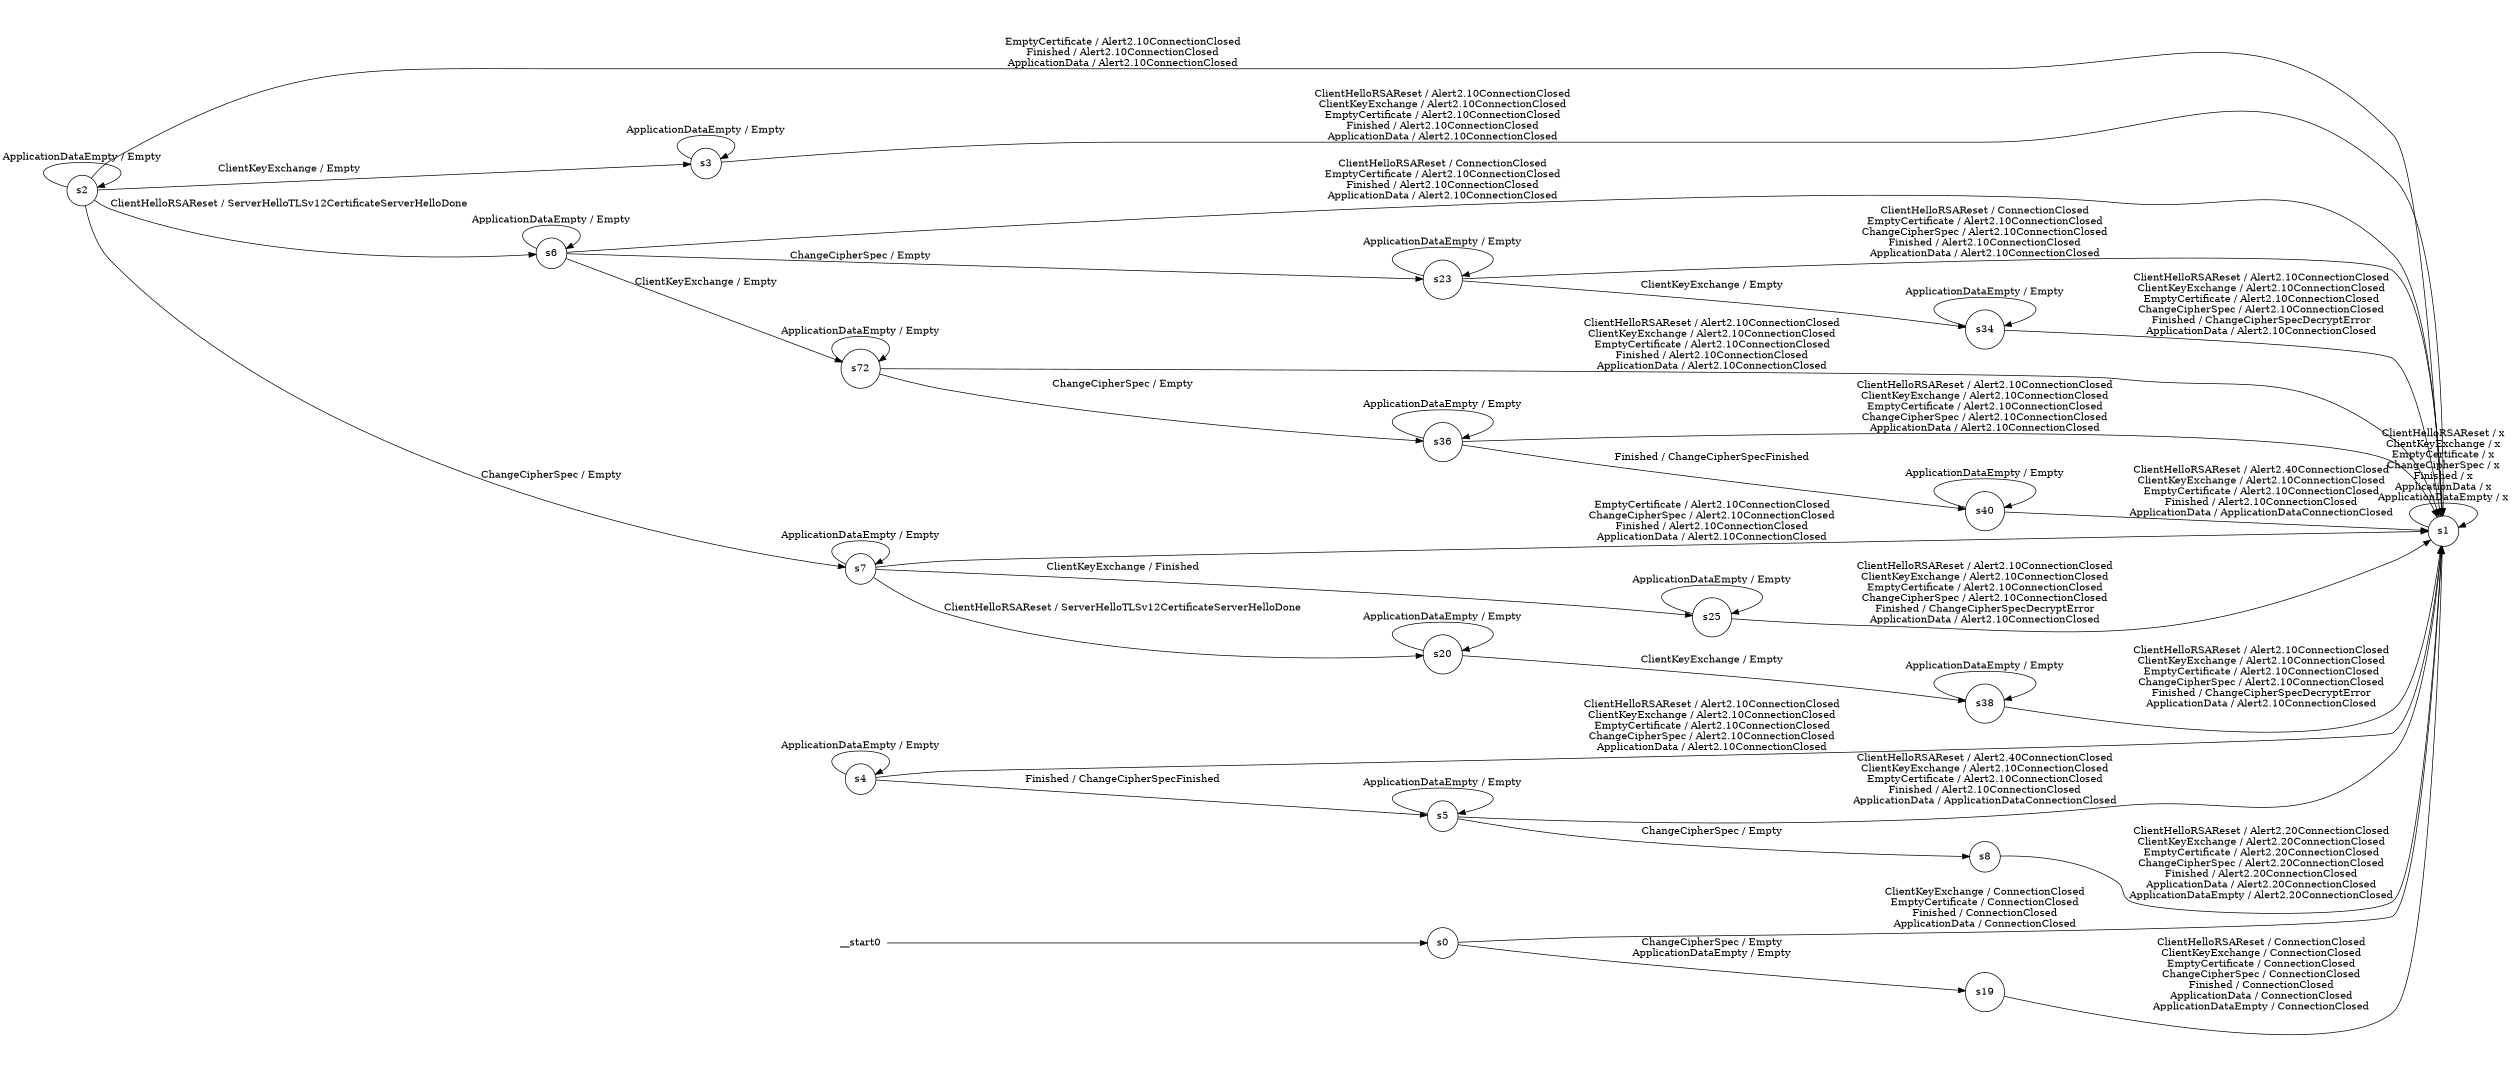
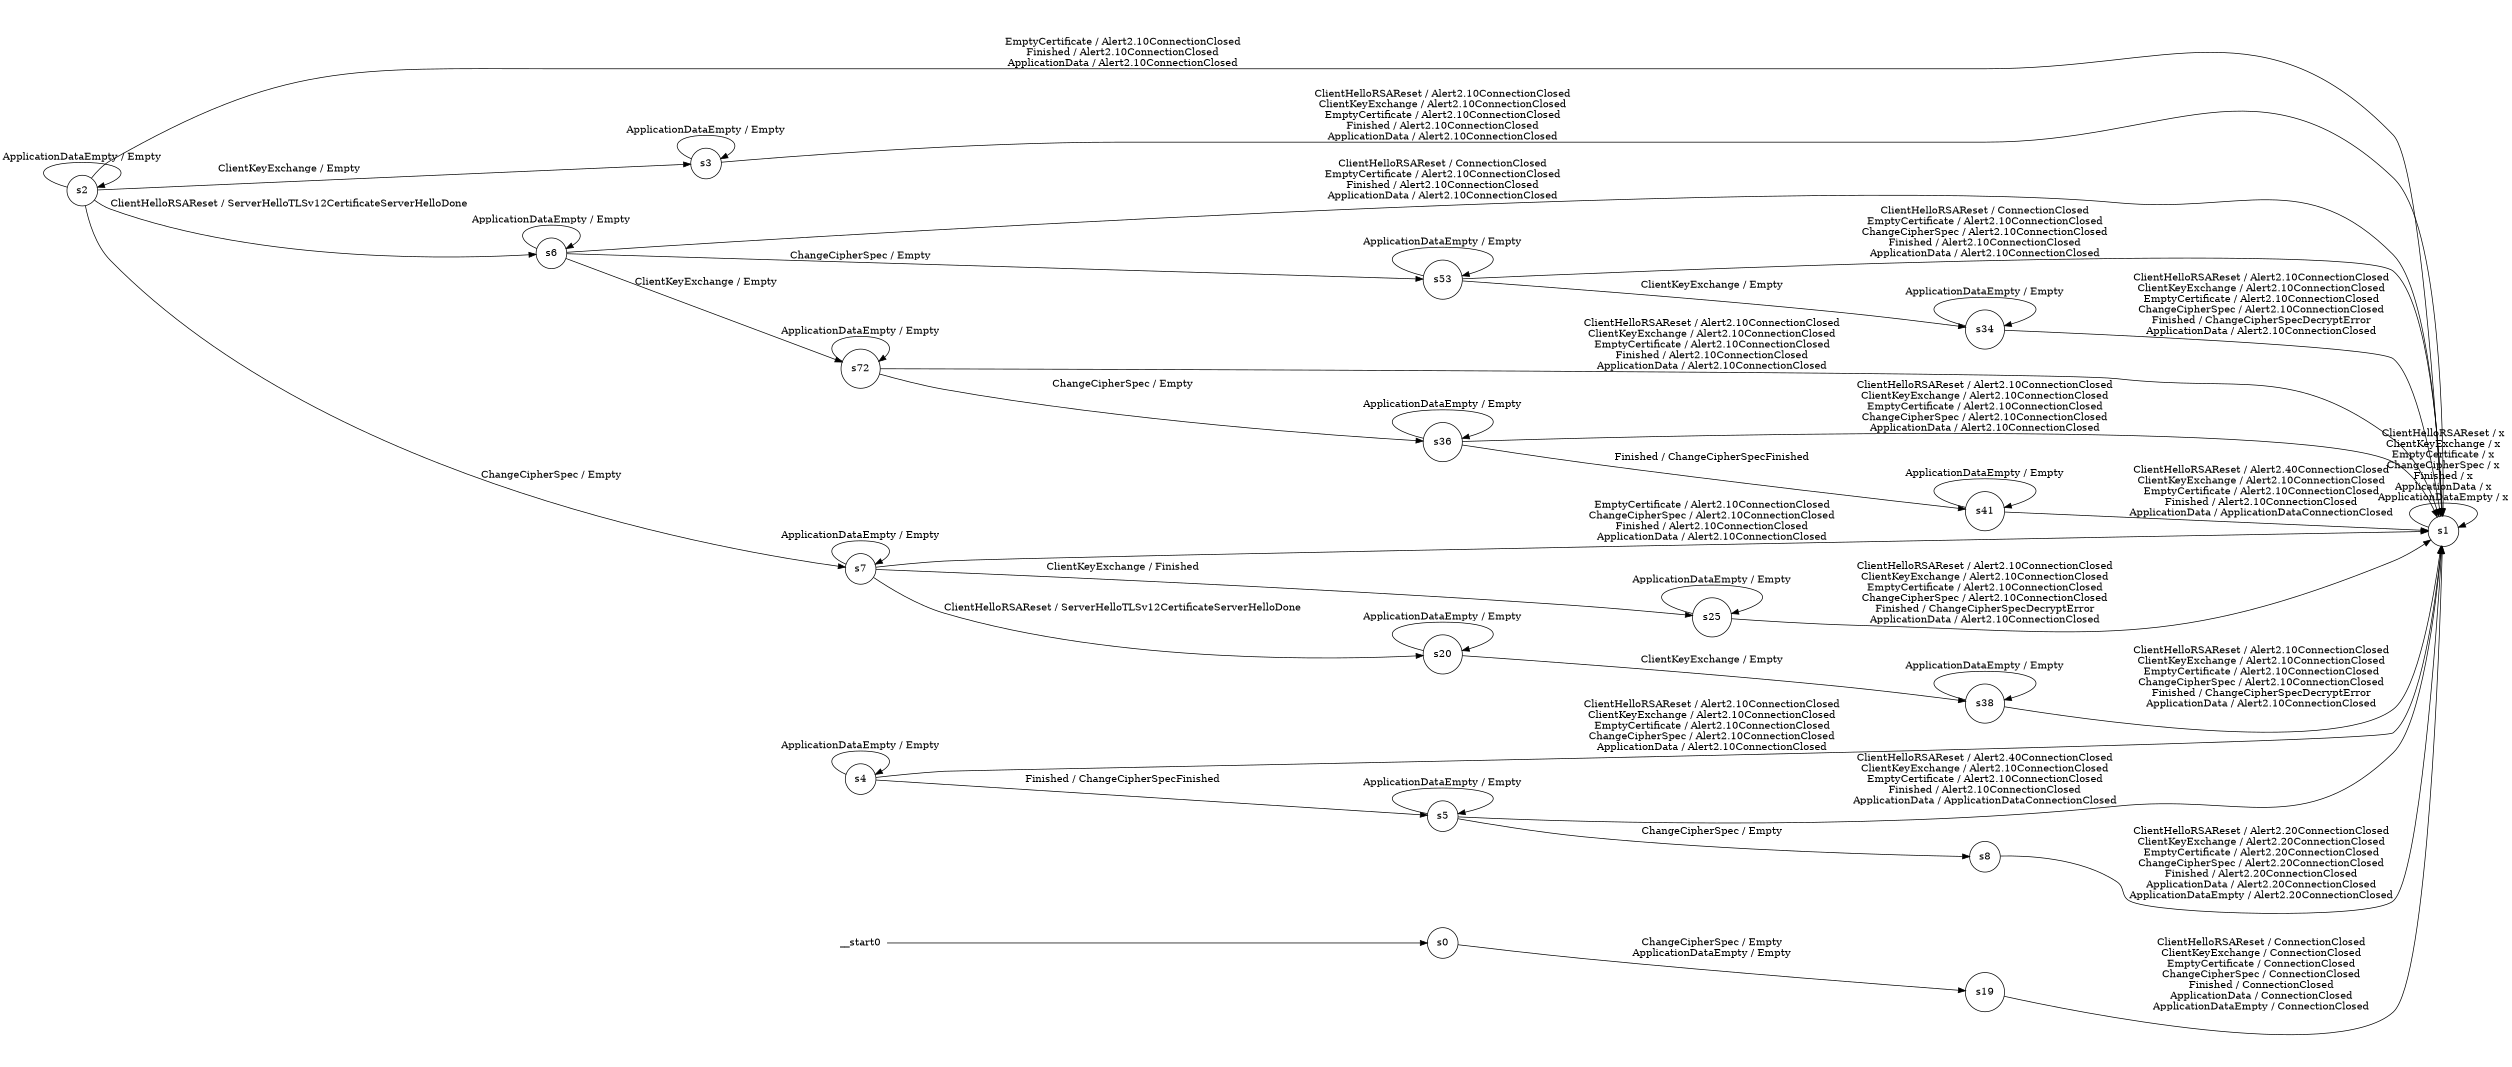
node "s23": label "s23" -> "s53"
node "s40": label "s40" -> "s41"
edge "s0" -> "s1": removed, label "ClientKeyExchange / ConnectionClosed EmptyCertificate / ConnectionClosed Finished / ConnectionClosed ApplicationData / ConnectionClosed"
